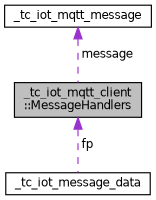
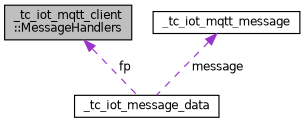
edge "_tc_iot_mqtt_client ::MessageHandlers" -> "_tc_iot_mqtt_message": now "_tc_iot_message_data" -> "_tc_iot_mqtt_message"
